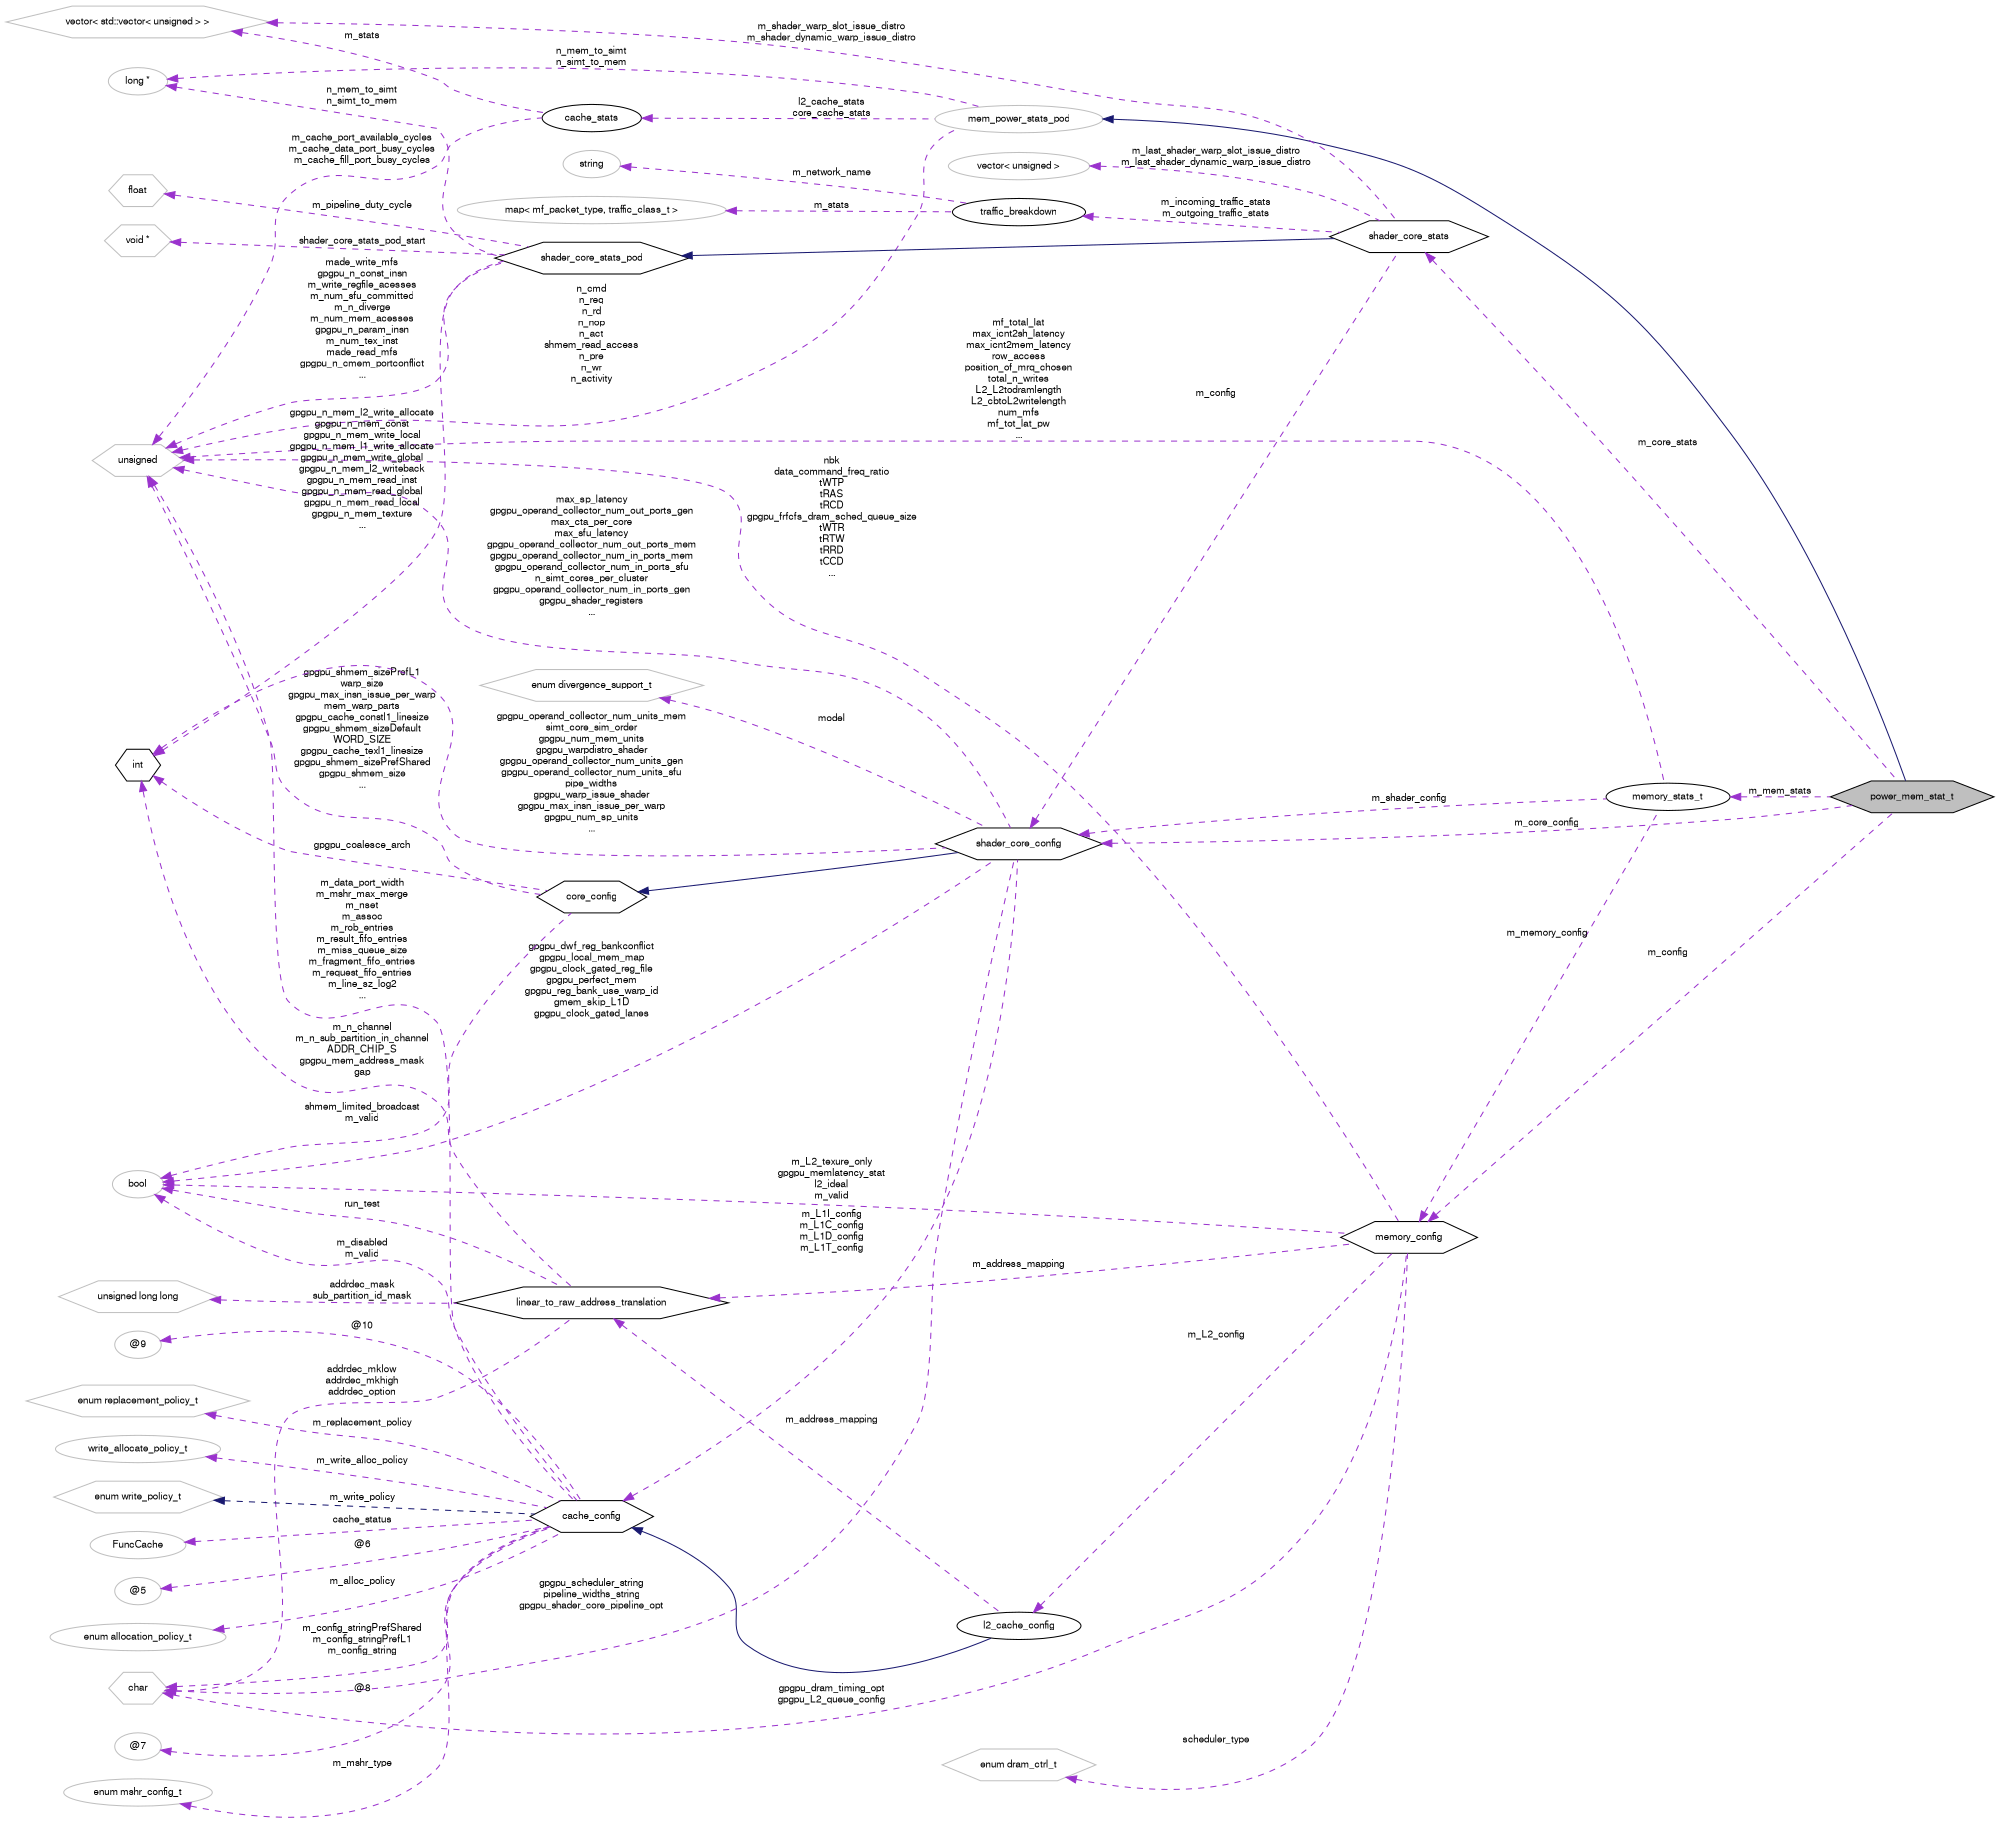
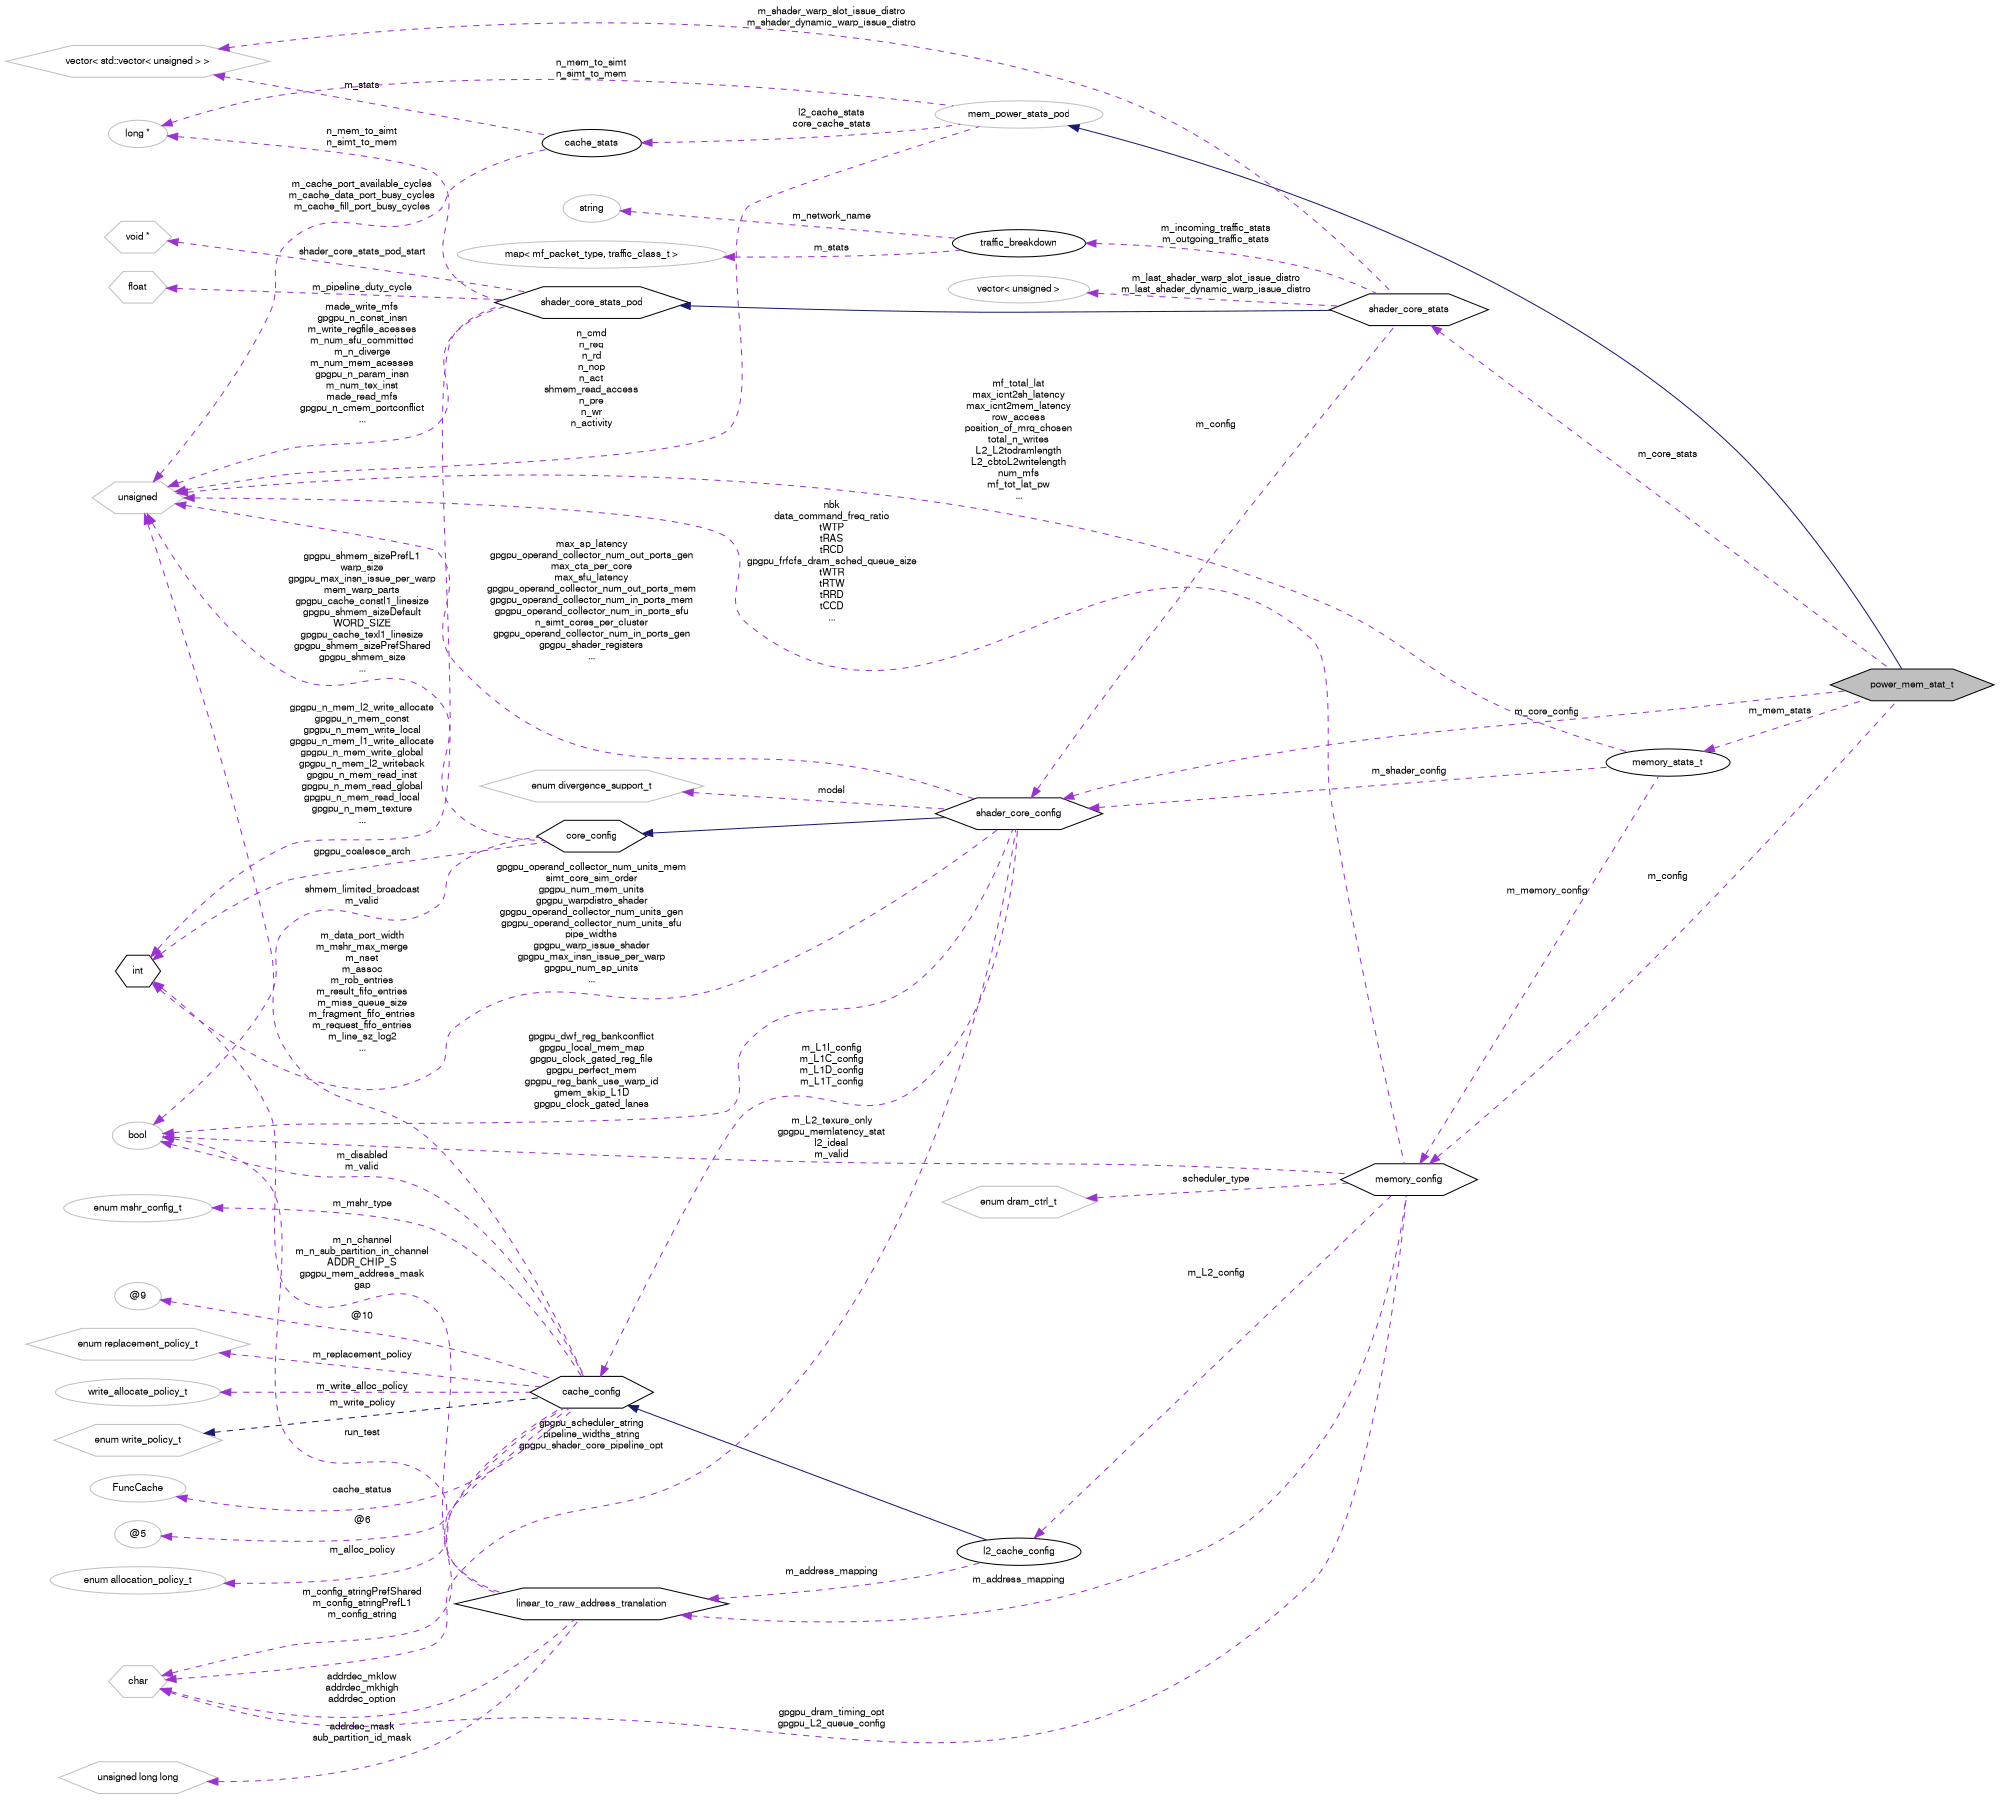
node "@7": removed
